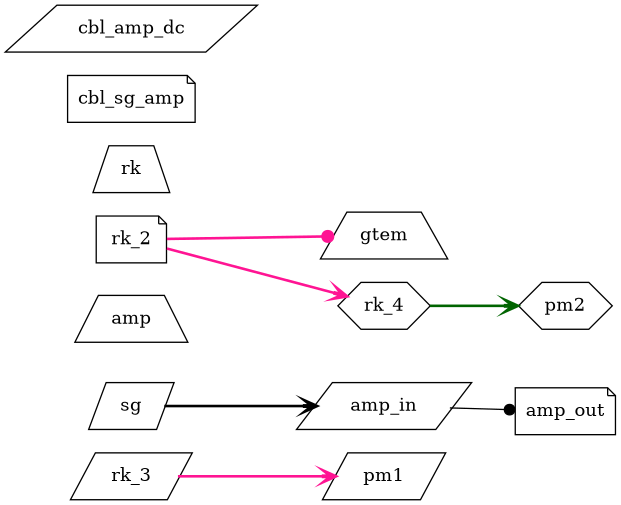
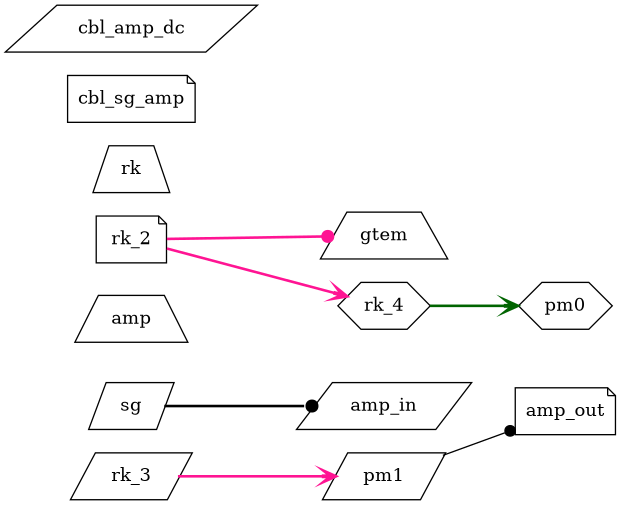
node "pm2": label "pm2" -> "pm0"
edge "sg" -> "amp_in": arrowhead vee -> dot
edge "amp_in" -> "amp_out": now "pm1" -> "amp_out"
